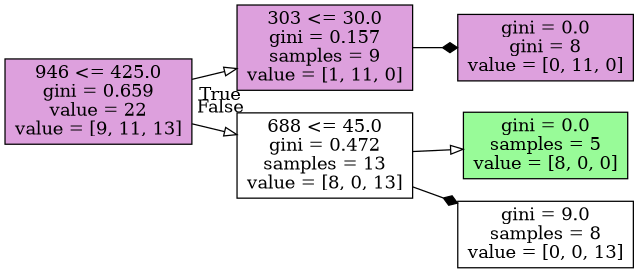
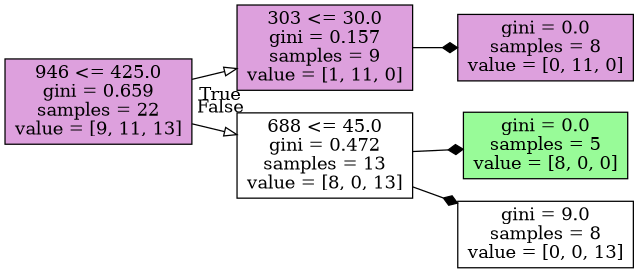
node "gini = 0.0 gini = 8 value = [0, 11, 0]": label "gini = 0.0 gini = 8 value = [0, 11, 0]" -> "gini = 0.0 samples = 8 value = [0, 11, 0]"
node "946 <= 425.0 gini = 0.659 value = 22 value = [9, 11, 13]": label "946 <= 425.0 gini = 0.659 value = 22 value = [9, 11, 13]" -> "946 <= 425.0 gini = 0.659 samples = 22 value = [9, 11, 13]"
edge "688 <= 45.0 gini = 0.472 samples = 13 value = [8, 0, 13]" -> "gini = 0.0 samples = 5 value = [8, 0, 0]": arrowhead onormal -> diamond
